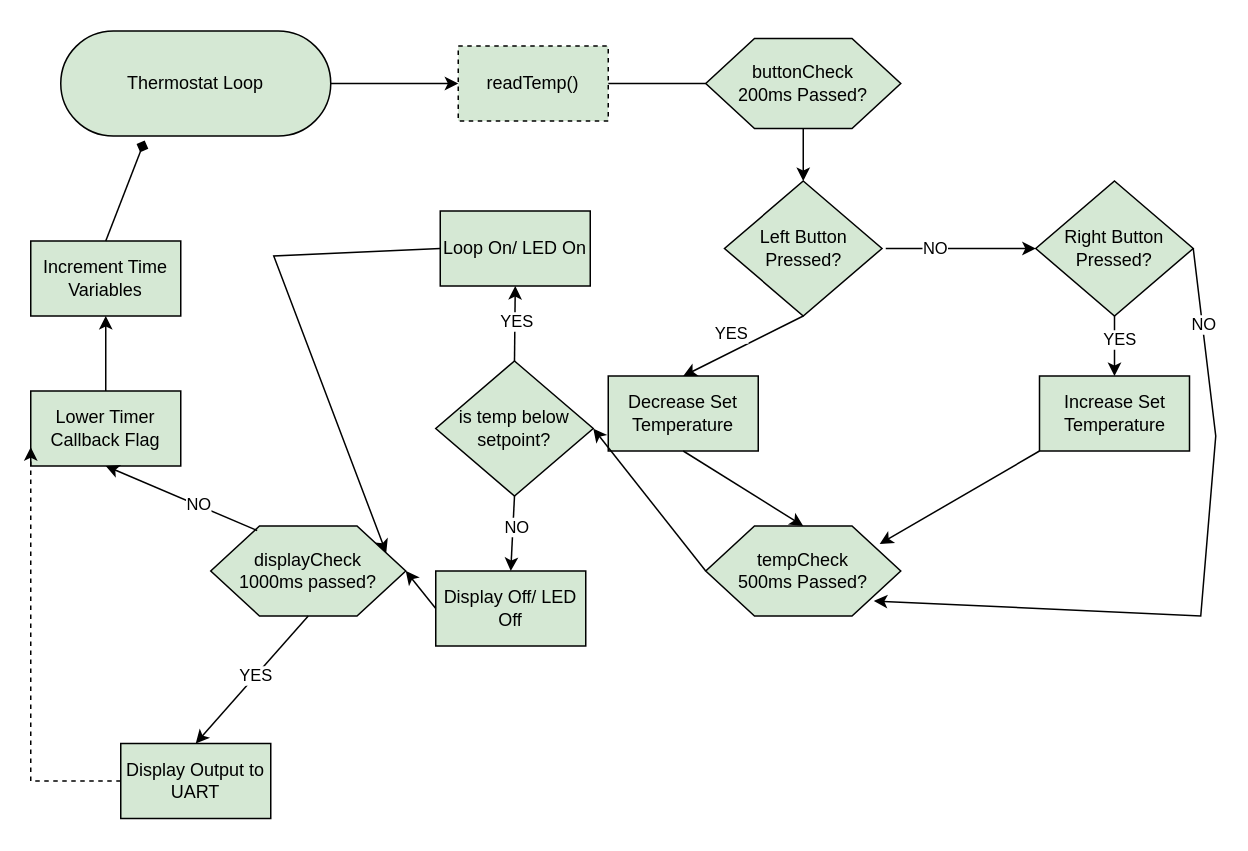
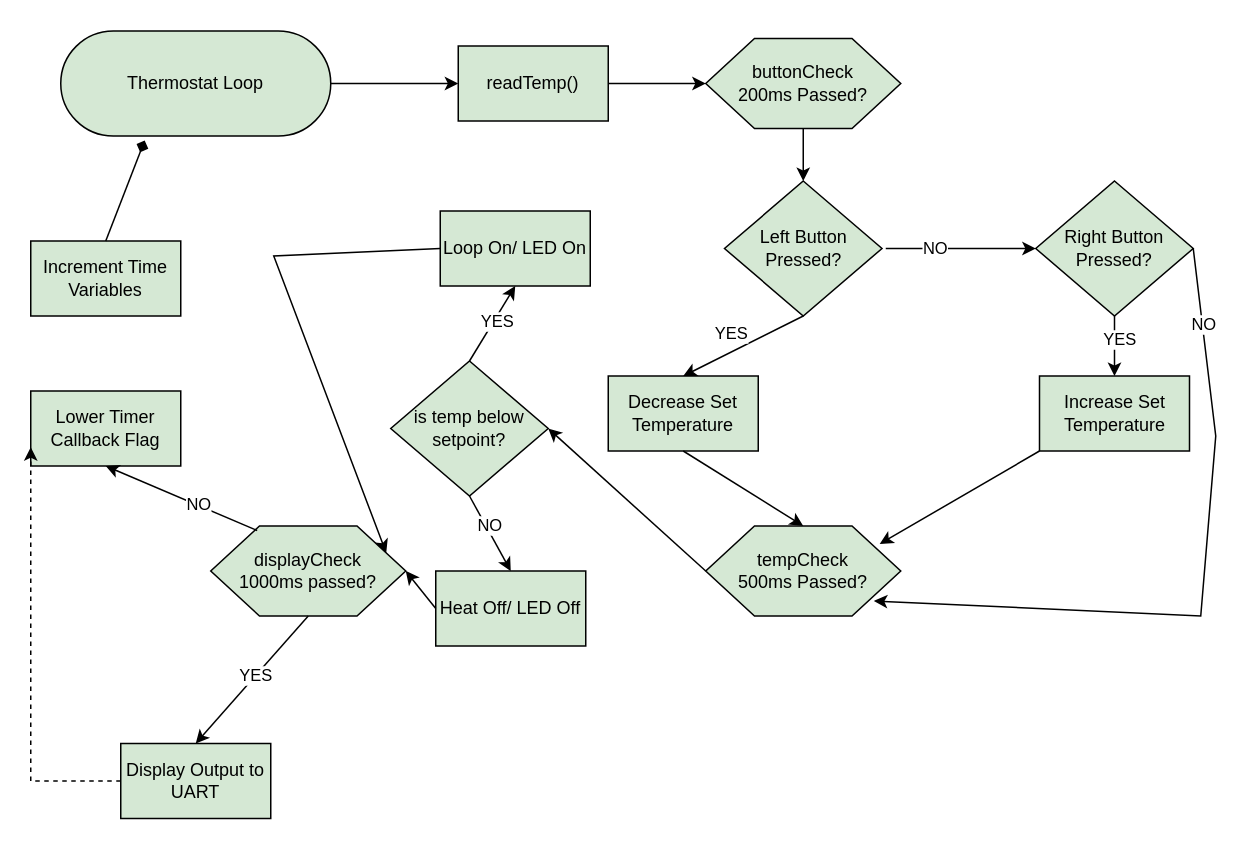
node "readTemp()": style dashed -> solid
edge "readTemp()" -- "buttonCheck 200ms Passed?": arrowhead none -> classic
edge "Lower Timer Callback Flag" -> "Increment Time Variables": removed
node "is temp below setpoint?": moved (515, 428) -> (470, 428)
node "Display Off/ LED Off": label "Display Off/ LED Off" -> "Heat Off/ LED Off"
